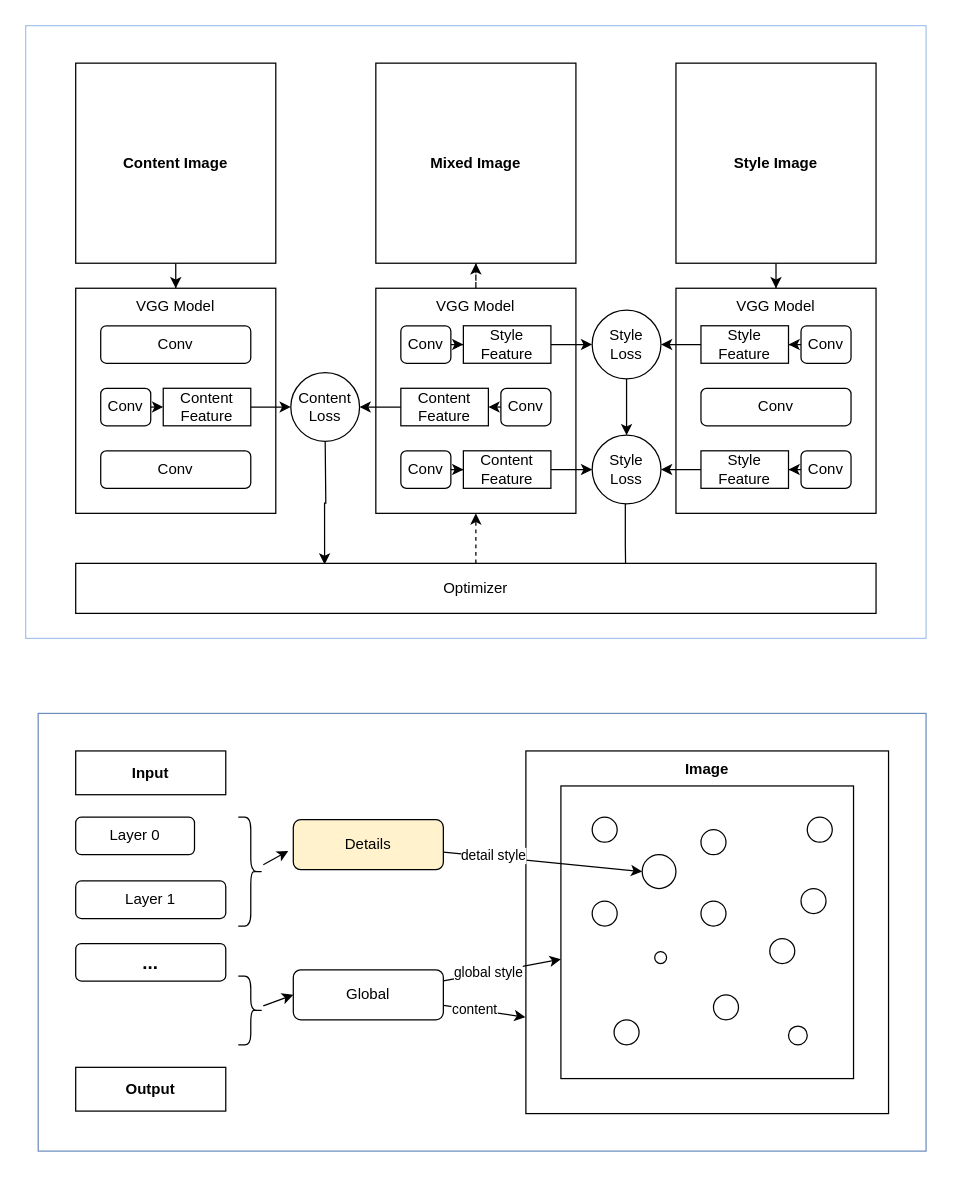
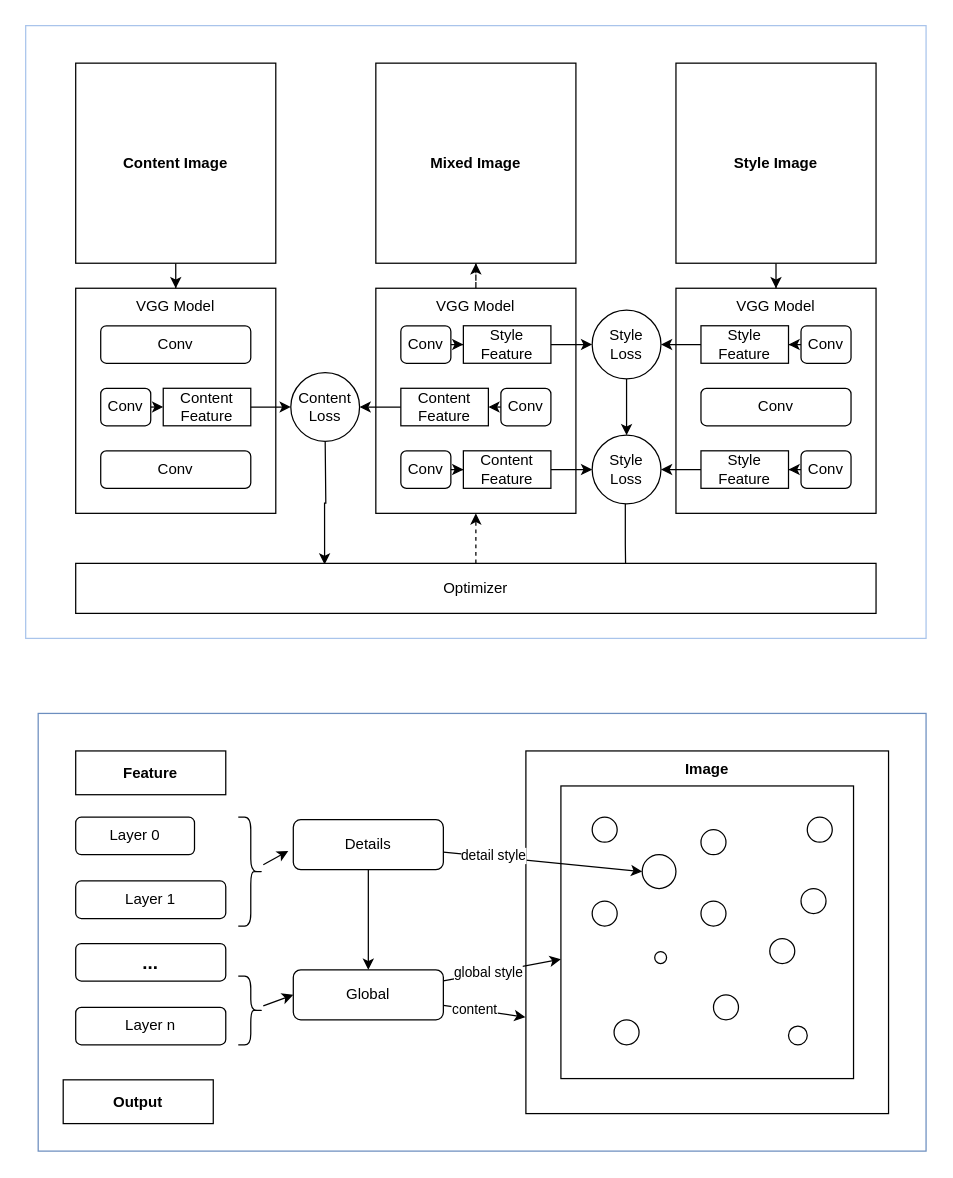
node "Input": label "Input" -> "Feature"
node "Details": fillcolor #fff2cc -> #ffffff
edge "Details" -> "Global": added
node "Layer n": added
node "Output": moved (151, 1089) -> (138, 1101)
